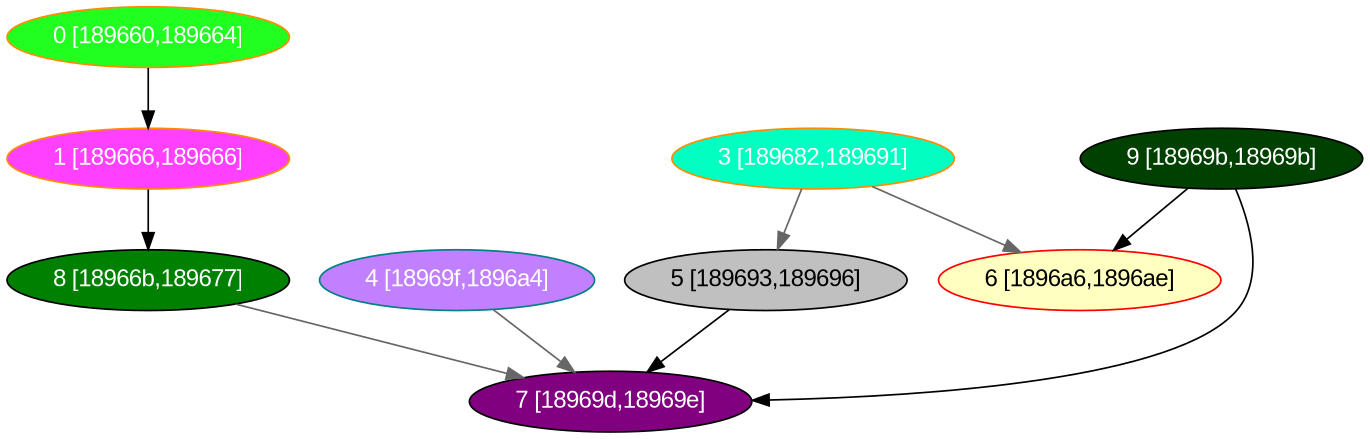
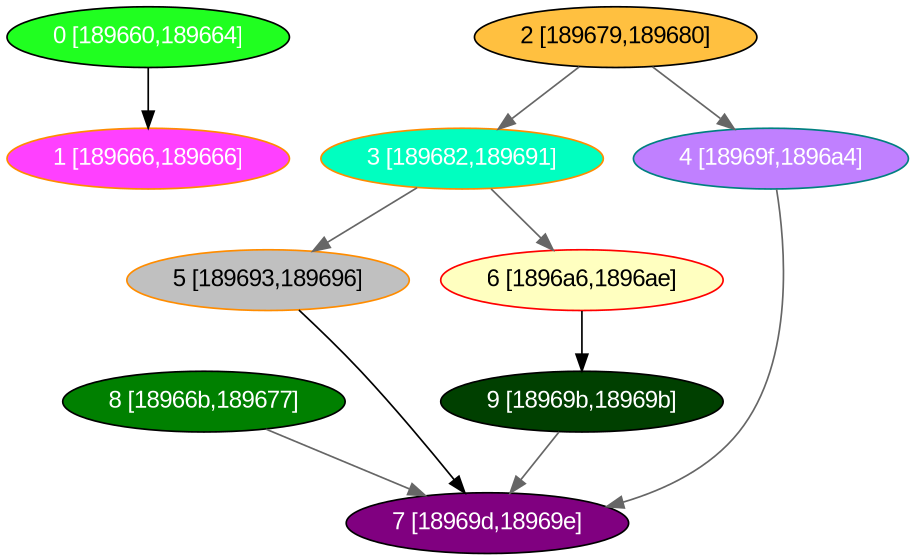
node "0 [189660,189664]": color darkorange -> black
node "2 [189679,189680]": added
edge "1 [189666,189666]" -> "8 [18966b,189677]": removed
edge "9 [18969b,18969b]" -> "6 [1896a6,1896ae]": reversed
node "5 [189693,189696]": color black -> darkorange
edge "9 [18969b,18969b]" -> "7 [18969d,18969e]": color black -> gray40
